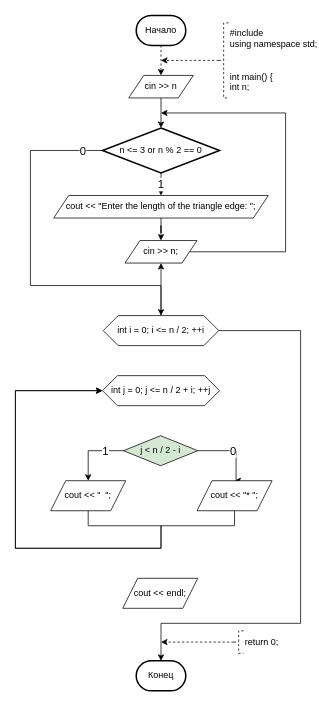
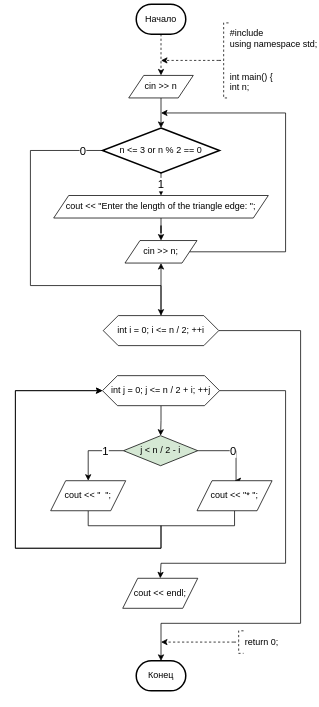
node "Начало": moved (161, 30) -> (161, 19)
edge "int j = 0; j <= n / 2 + i; ++j" -> "j < n / 2 - i": added
edge "int j = 0; j <= n / 2 + i; ++j" -> "cout << endl;": added
